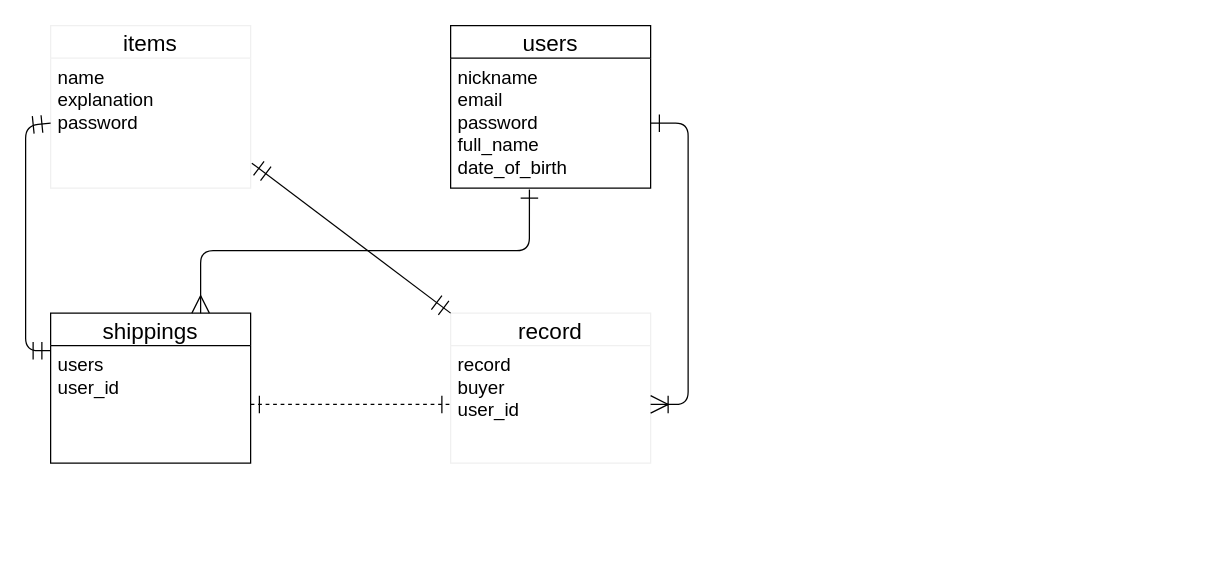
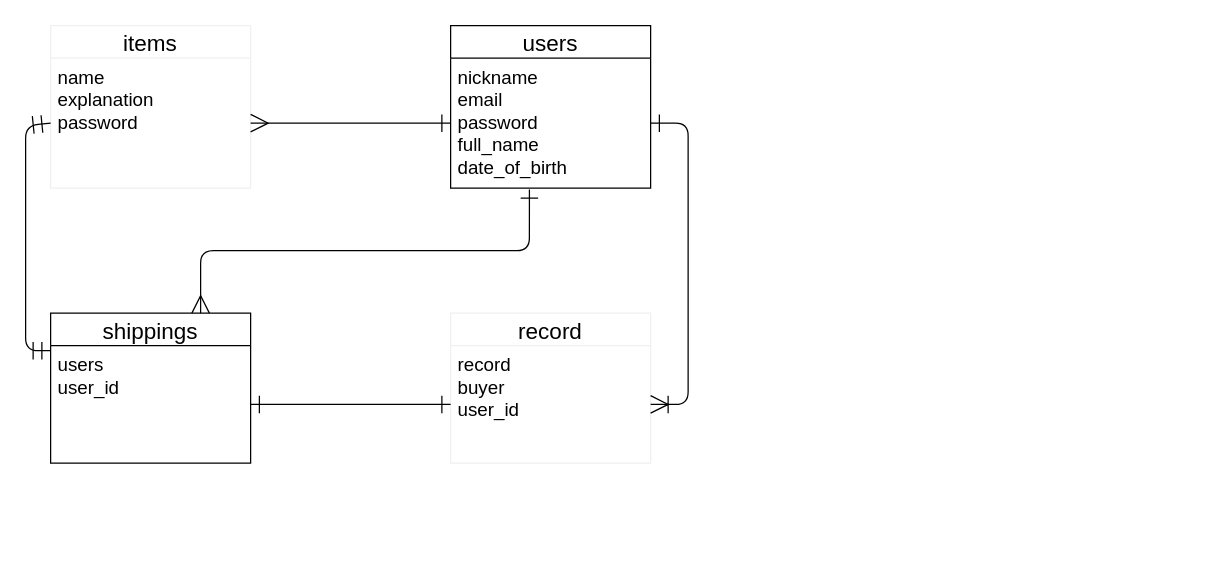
edge "name explanation password" -- "nickname email password full_name date_of_birth": added
edge "name explanation password" -- "record": removed
edge "users user_id" -- "record buyer user_id": style dashed -> solid
